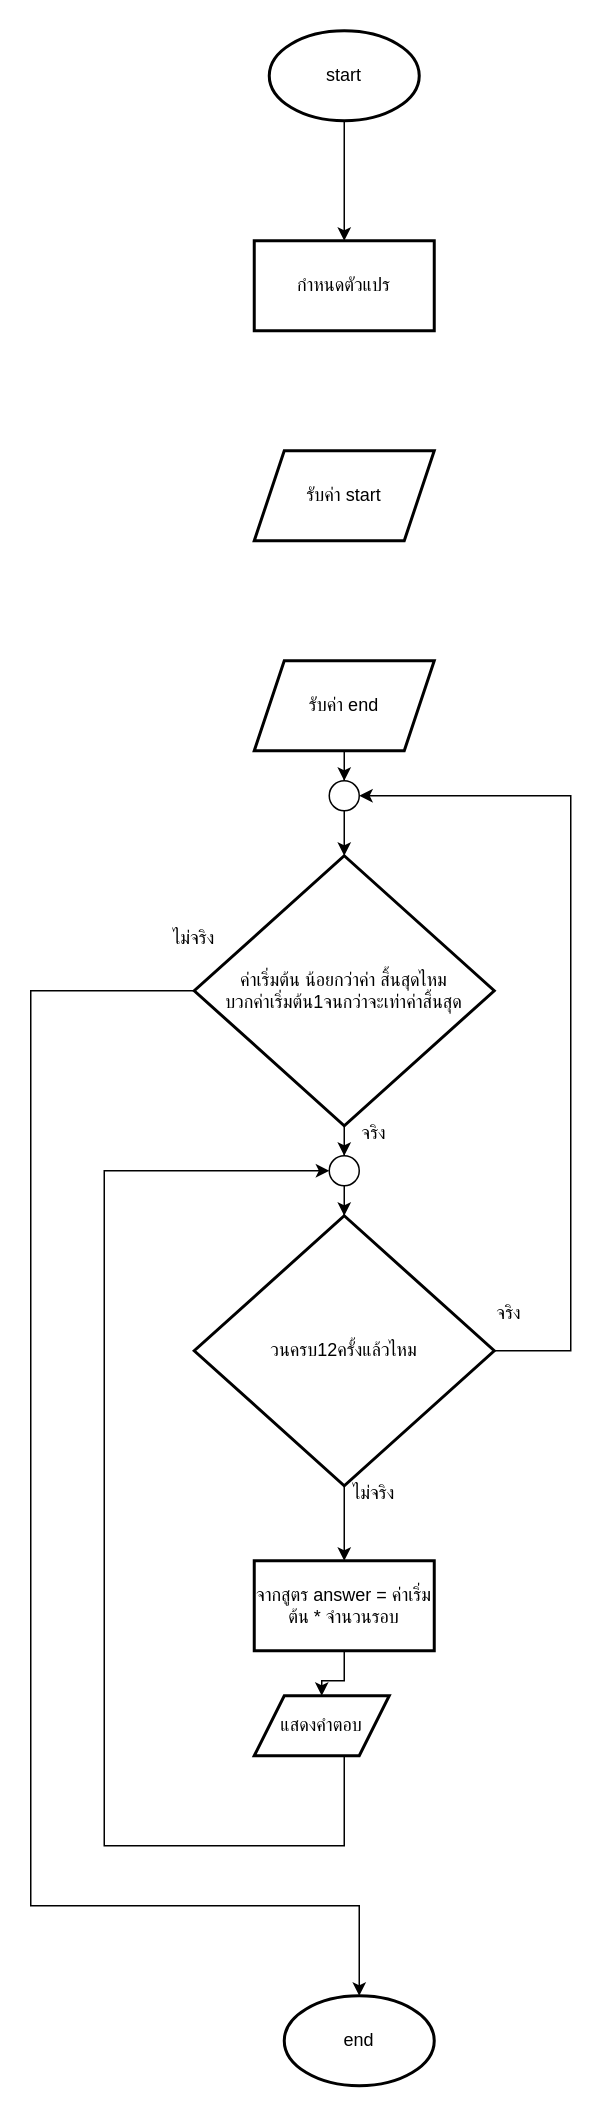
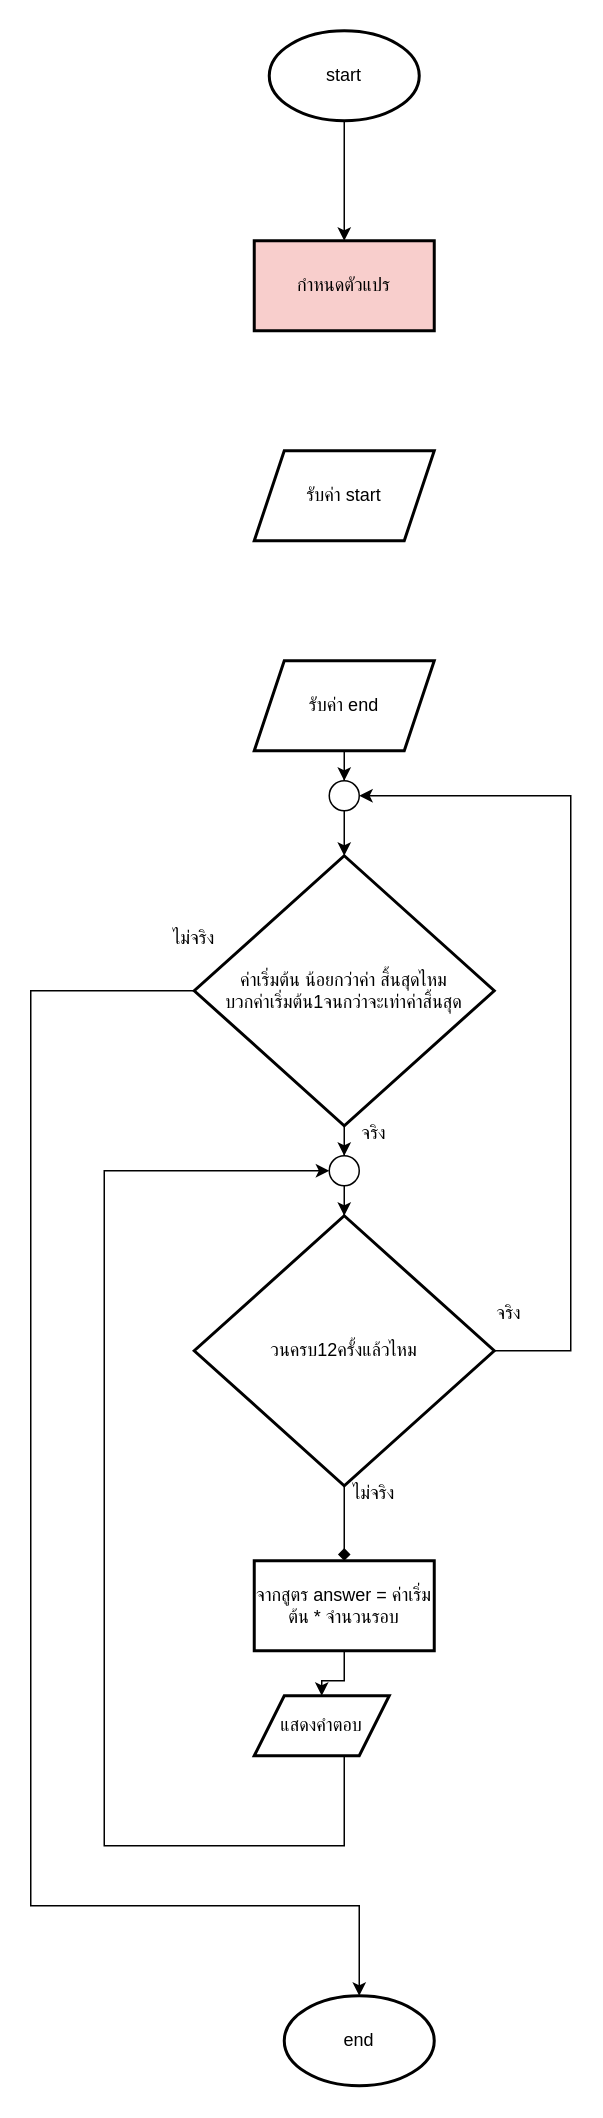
node "กำหนดตัวแปร": fillcolor #ffffff -> #f8cecc
edge "วนครบ12ครั้งแล้วไหม" -> "จากสูตร answer = ค่าเริ่มต้น * จำนวนรอบ": arrowhead classic -> diamond
